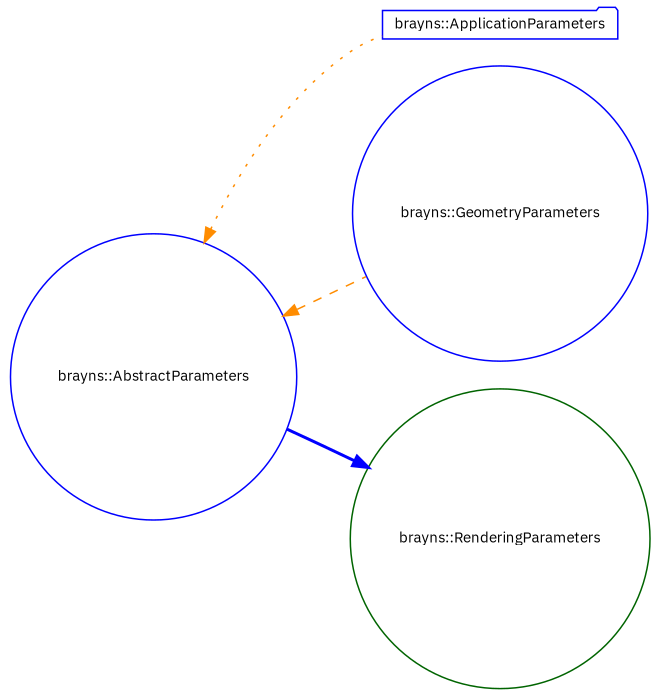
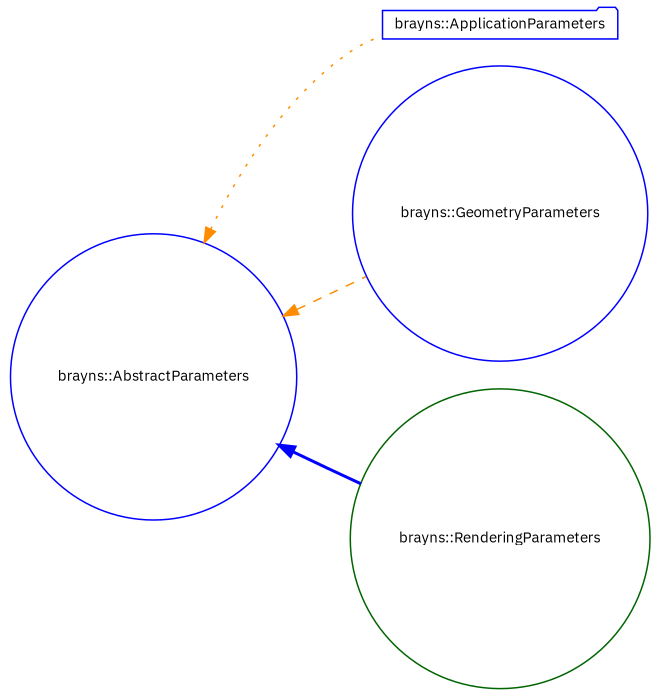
edge "brayns::AbstractParameters" -> "brayns::RenderingParameters": reversed
